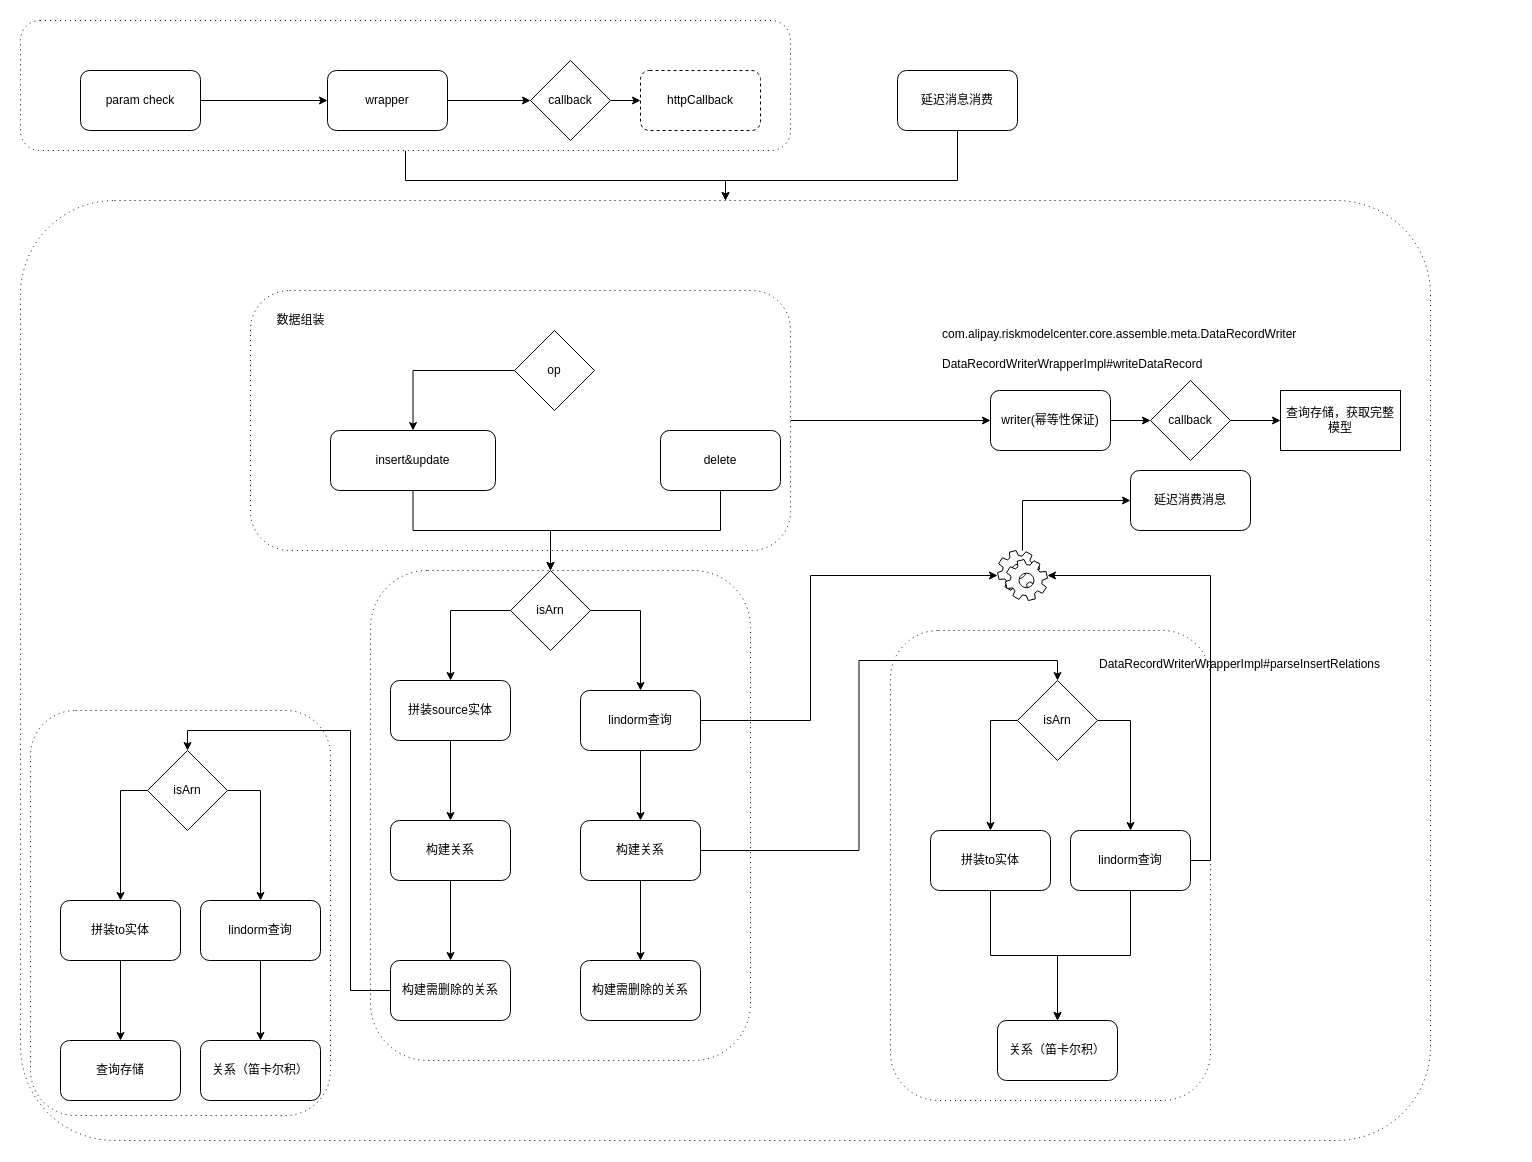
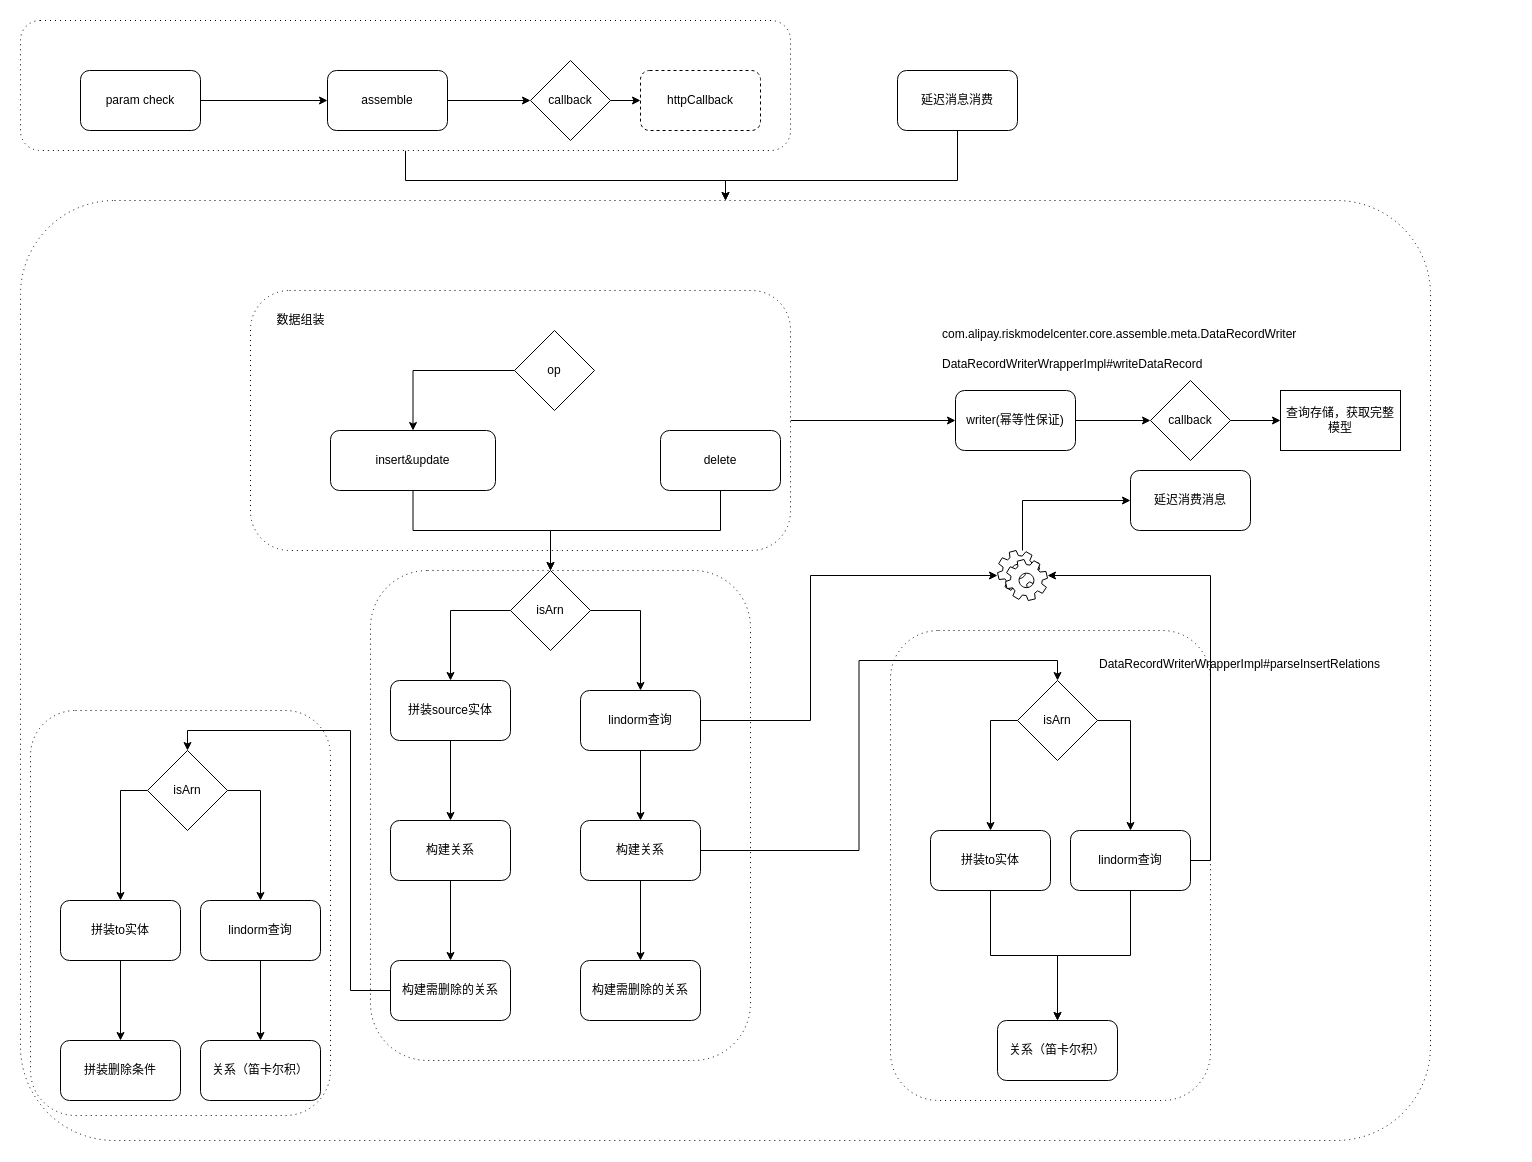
node "wrapper": label "wrapper" -> "assemble"
node "writer(幂等性保证)": moved (1051, 421) -> (1016, 421)
node "查询存储": label "查询存储" -> "拼装删除条件"
